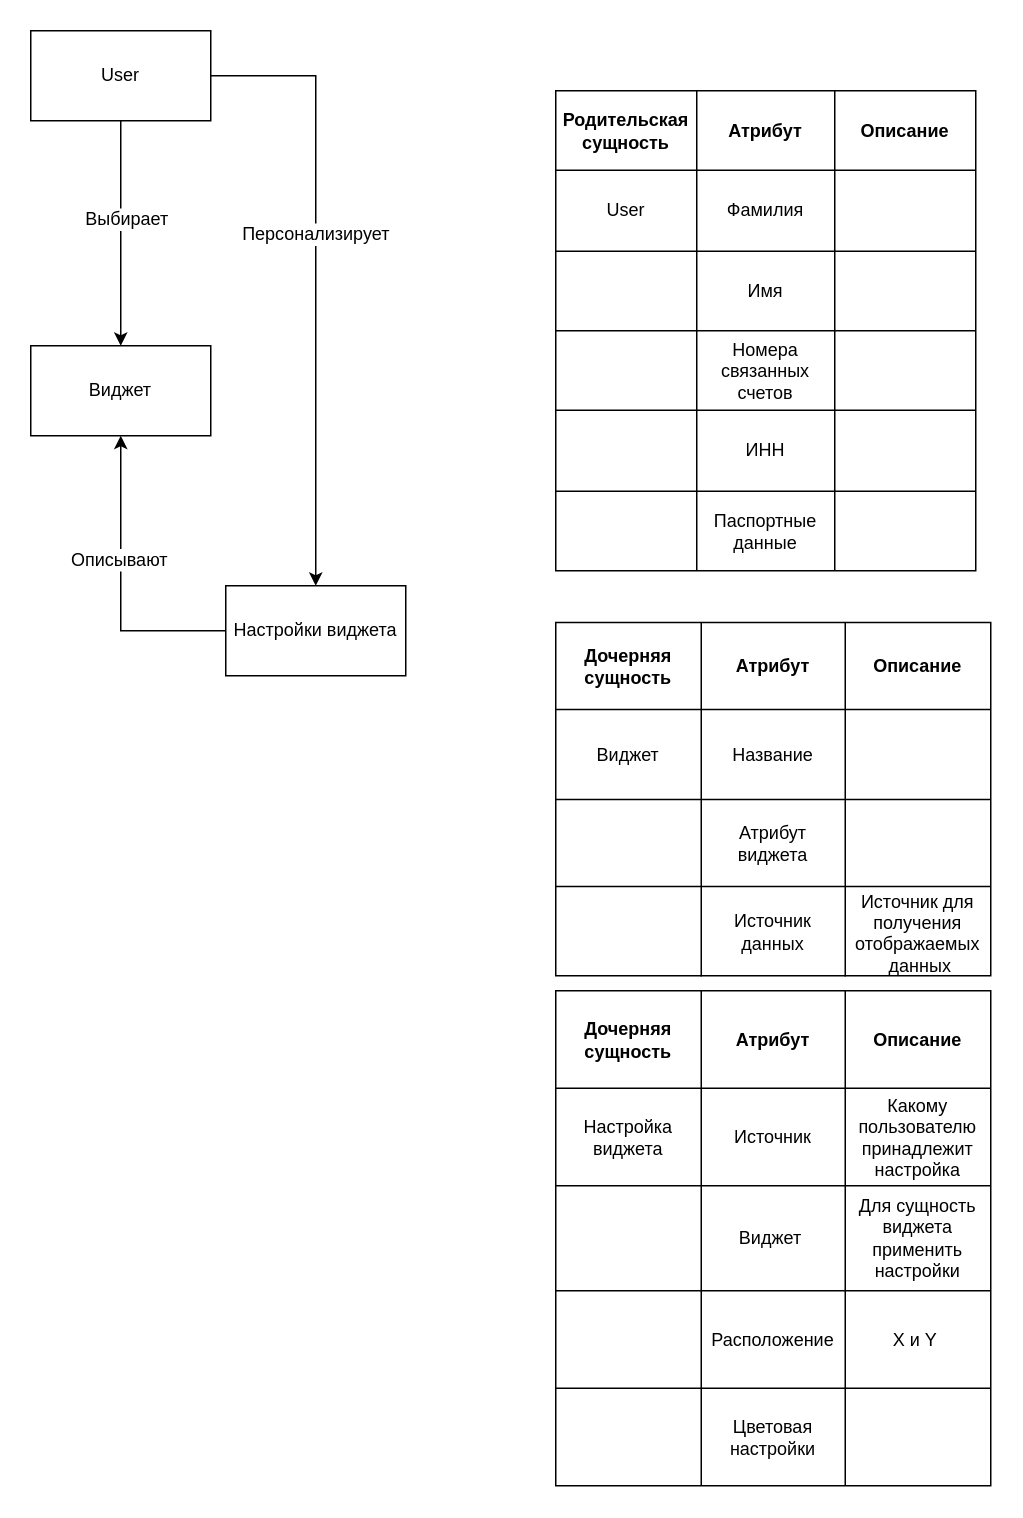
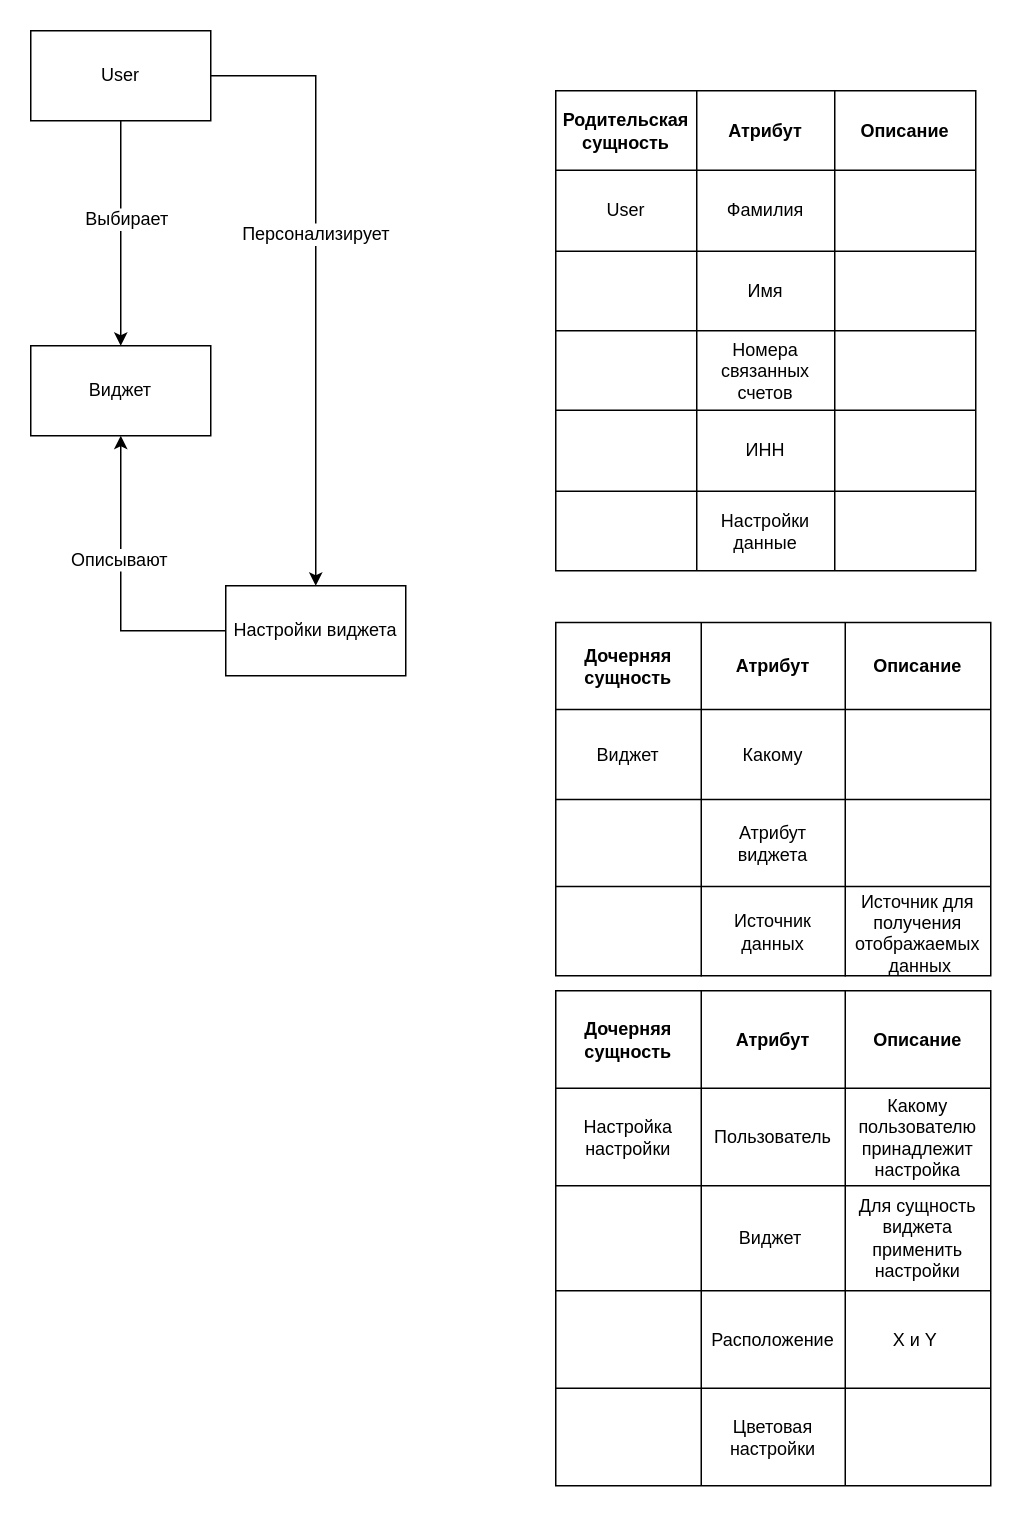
node "Паспортные данные": label "Паспортные данные" -> "Настройки данные"
node "Название": label "Название" -> "Какому"
node "Настройка виджета": label "Настройка виджета" -> "Настройка настройки"
node "Источник": label "Источник" -> "Пользователь"
